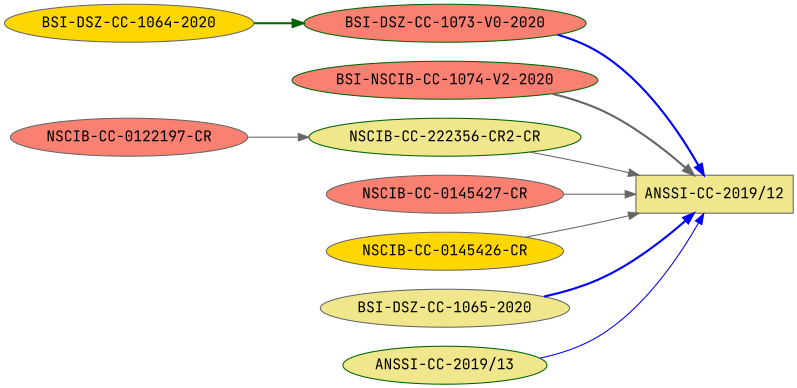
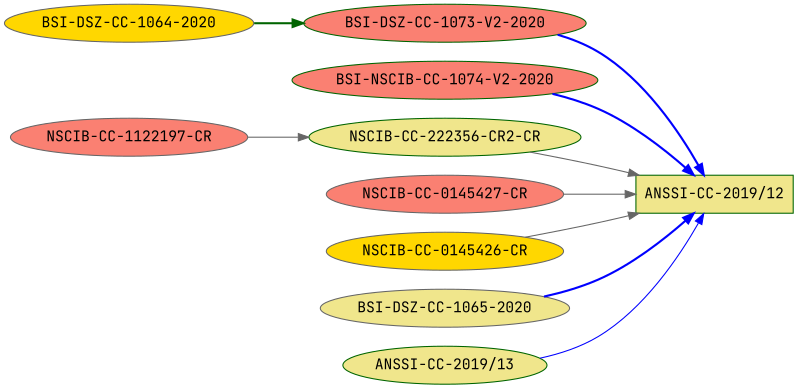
node "BSI-DSZ-CC-1073-V0-2020": label "BSI-DSZ-CC-1073-V0-2020" -> "BSI-DSZ-CC-1073-V2-2020"
edge "BSI-NSCIB-CC-1074-V2-2020" -> "ANSSI-CC-2019/12": color gray40 -> blue
node "NSCIB-CC-0122197-CR": label "NSCIB-CC-0122197-CR" -> "NSCIB-CC-1122197-CR"
node "ANSSI-CC-2019/12": color gray40 -> darkgreen
